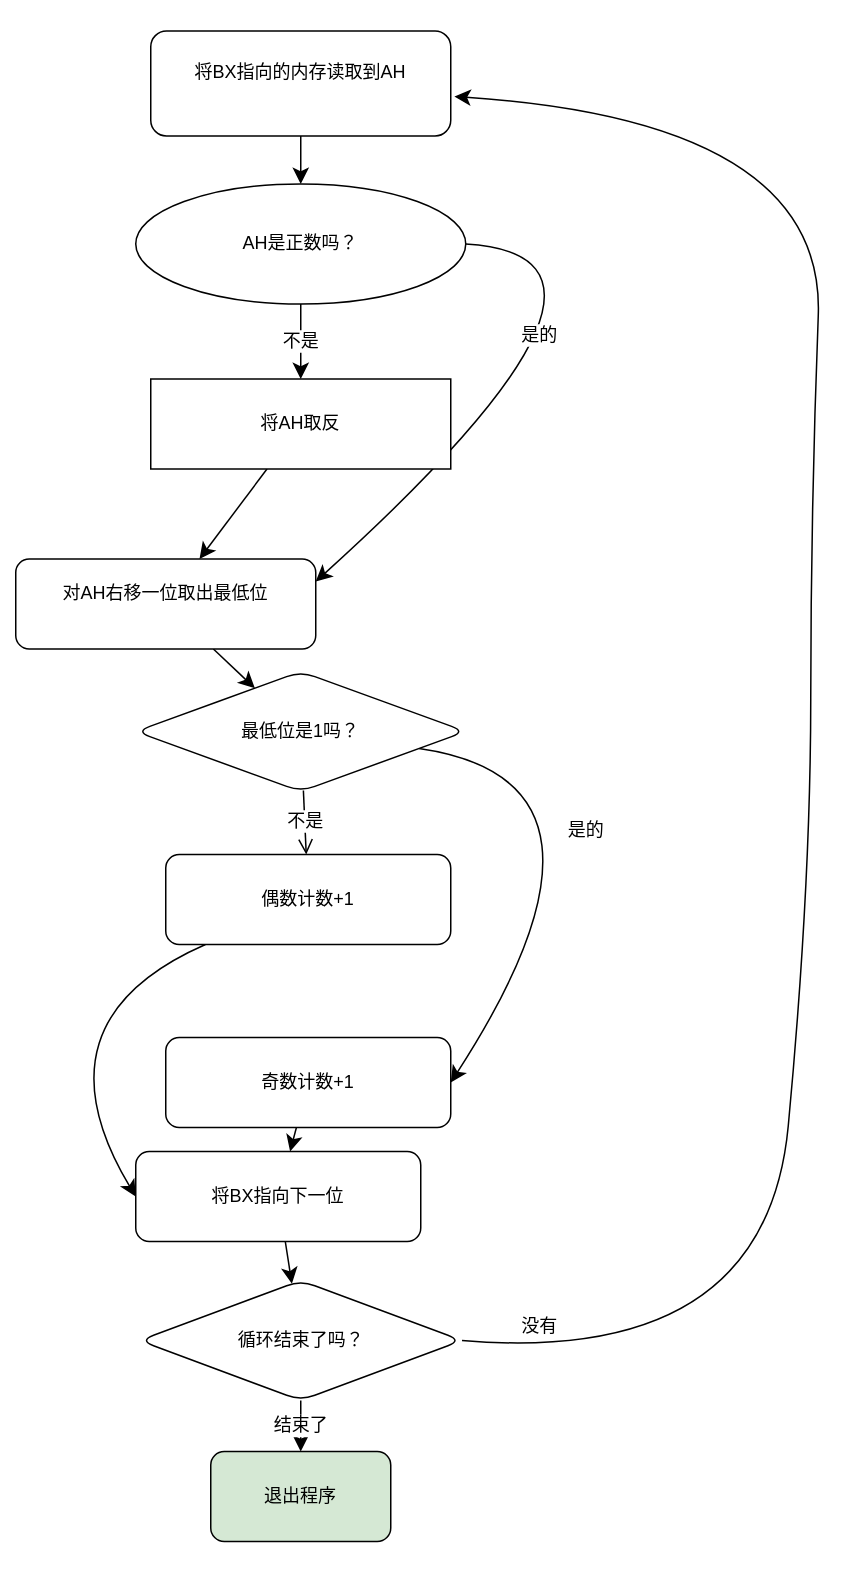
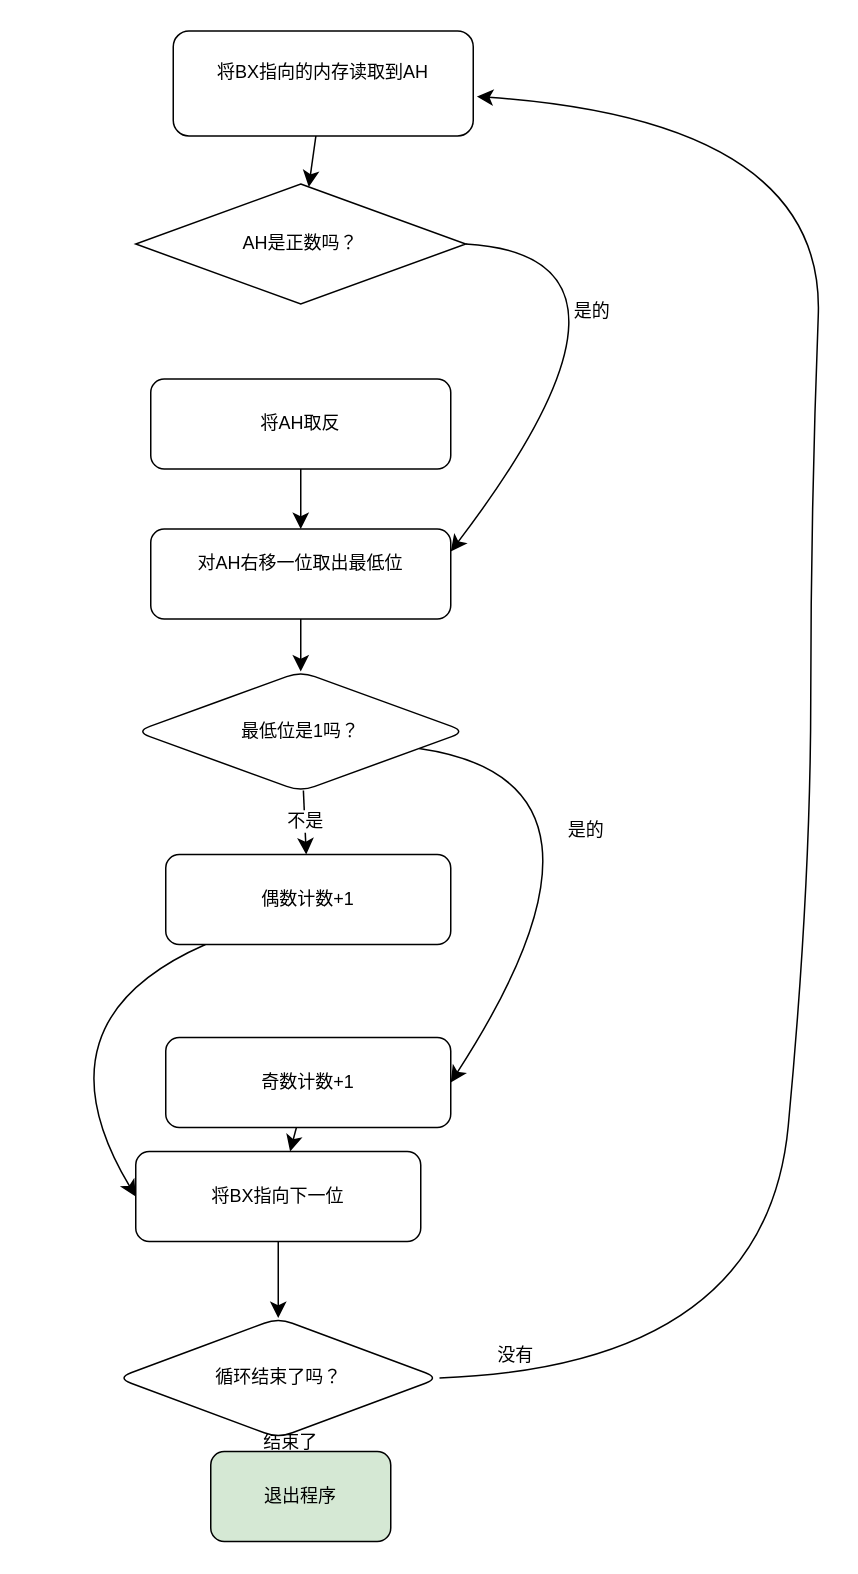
node "将BX指向的内存读取到AH": moved (301, 83) -> (323, 83)
node "AH是正数吗？": shape ellipse -> diamond
edge "AH是正数吗？" -> "将AH取反": removed, label "不是"
node "将AH取反": shape rectangle -> rounded rectangle
node "对AH右移一位取出最低位": moved (166, 604) -> (301, 574)
edge "最低位是1吗？" -> "偶数计数+1": arrowhead open -> classic
node "循环结束了吗？": moved (301, 1340) -> (278, 1378)
